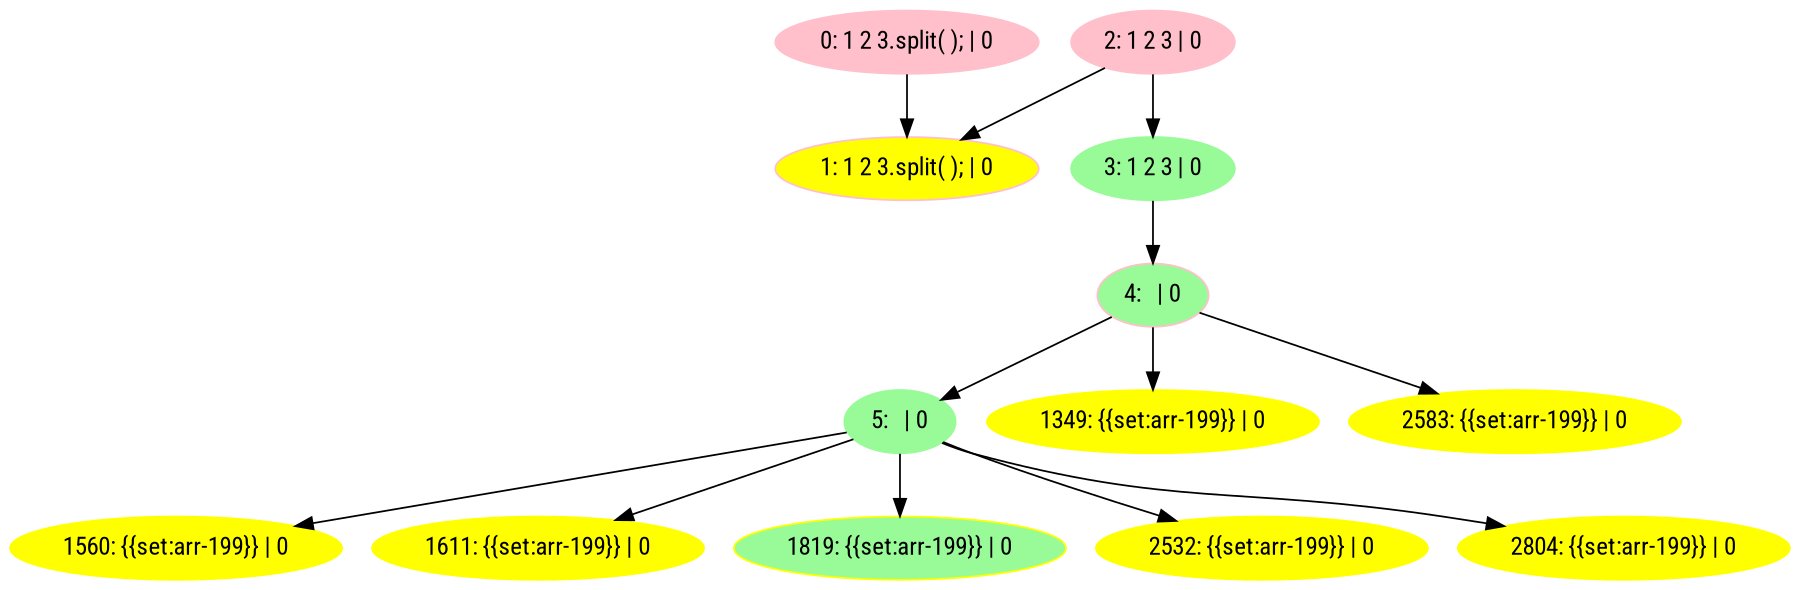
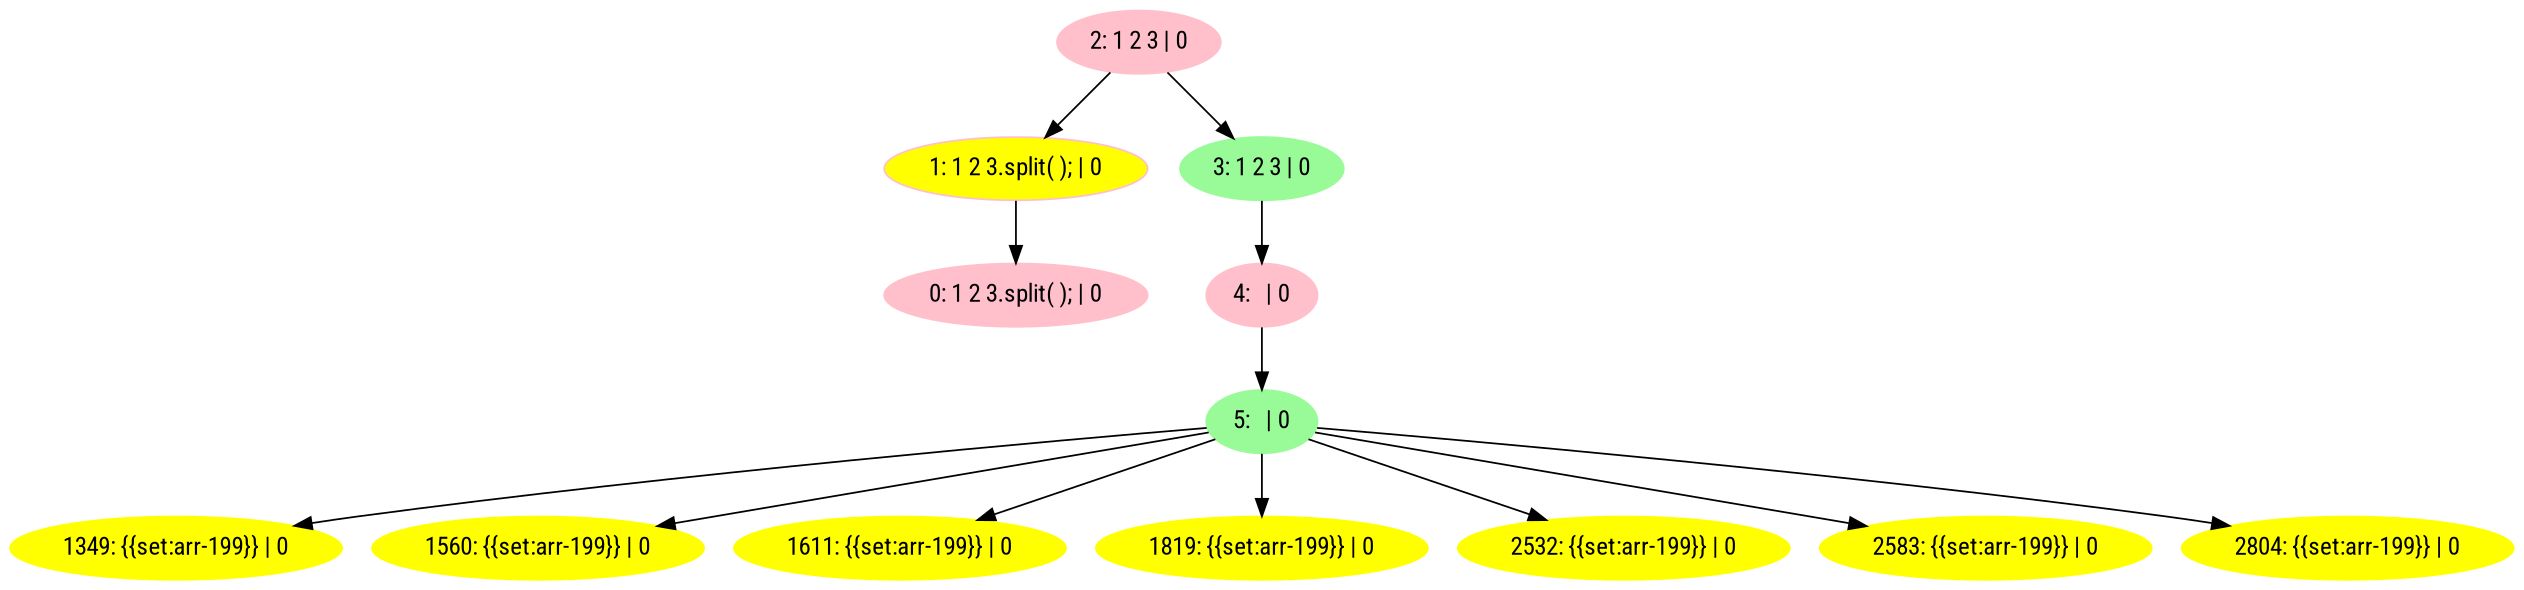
edge "0: 1 2 3.split( ); | 0" -> "1: 1 2 3.split( ); | 0": reversed
node "4:   | 0": fillcolor palegreen -> pink
edge "4:   | 0" -> "1349: {{set:arr-199}} | 0": now "5:   | 0" -> "1349: {{set:arr-199}} | 0"
edge "4:   | 0" -> "2583: {{set:arr-199}} | 0": now "5:   | 0" -> "2583: {{set:arr-199}} | 0"
node "1819: {{set:arr-199}} | 0": fillcolor palegreen -> yellow
